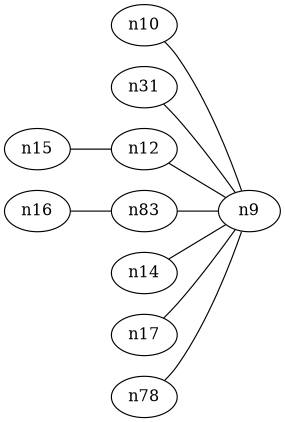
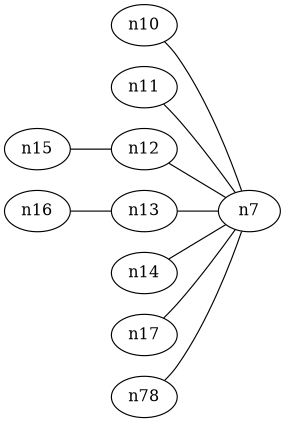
node "n31": label "n31" -> "n11"
node "n83": label "n83" -> "n13"
node "n9": label "n9" -> "n7"
